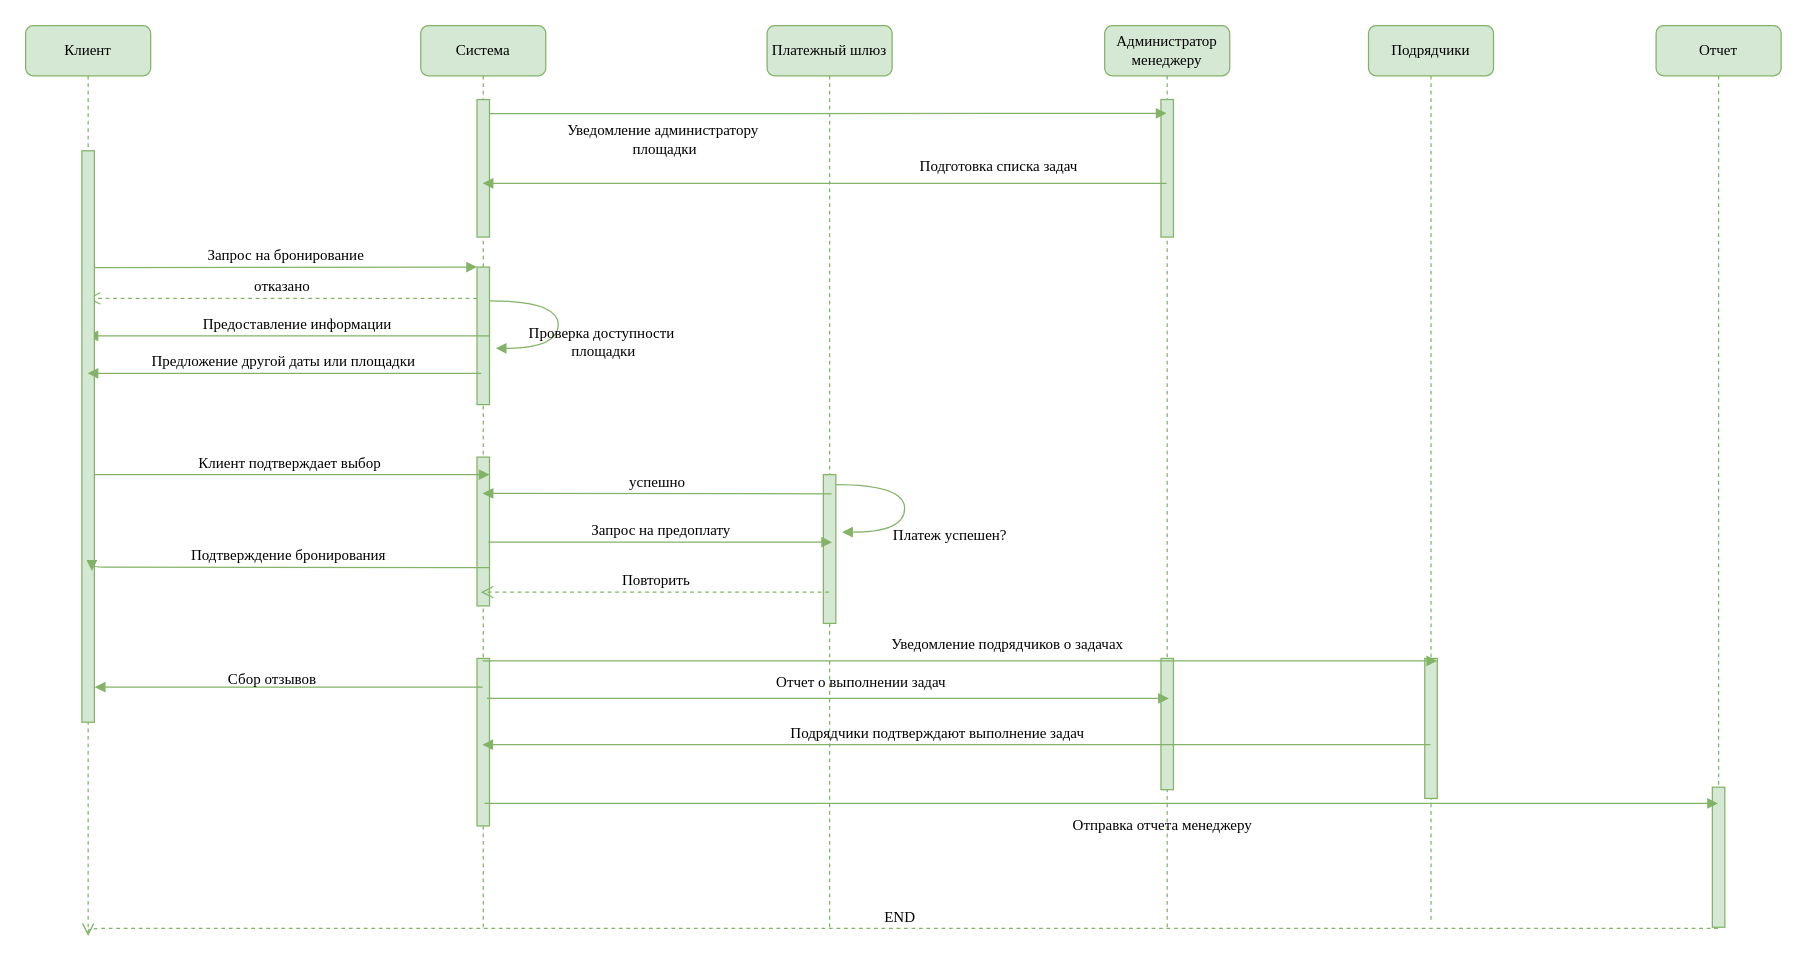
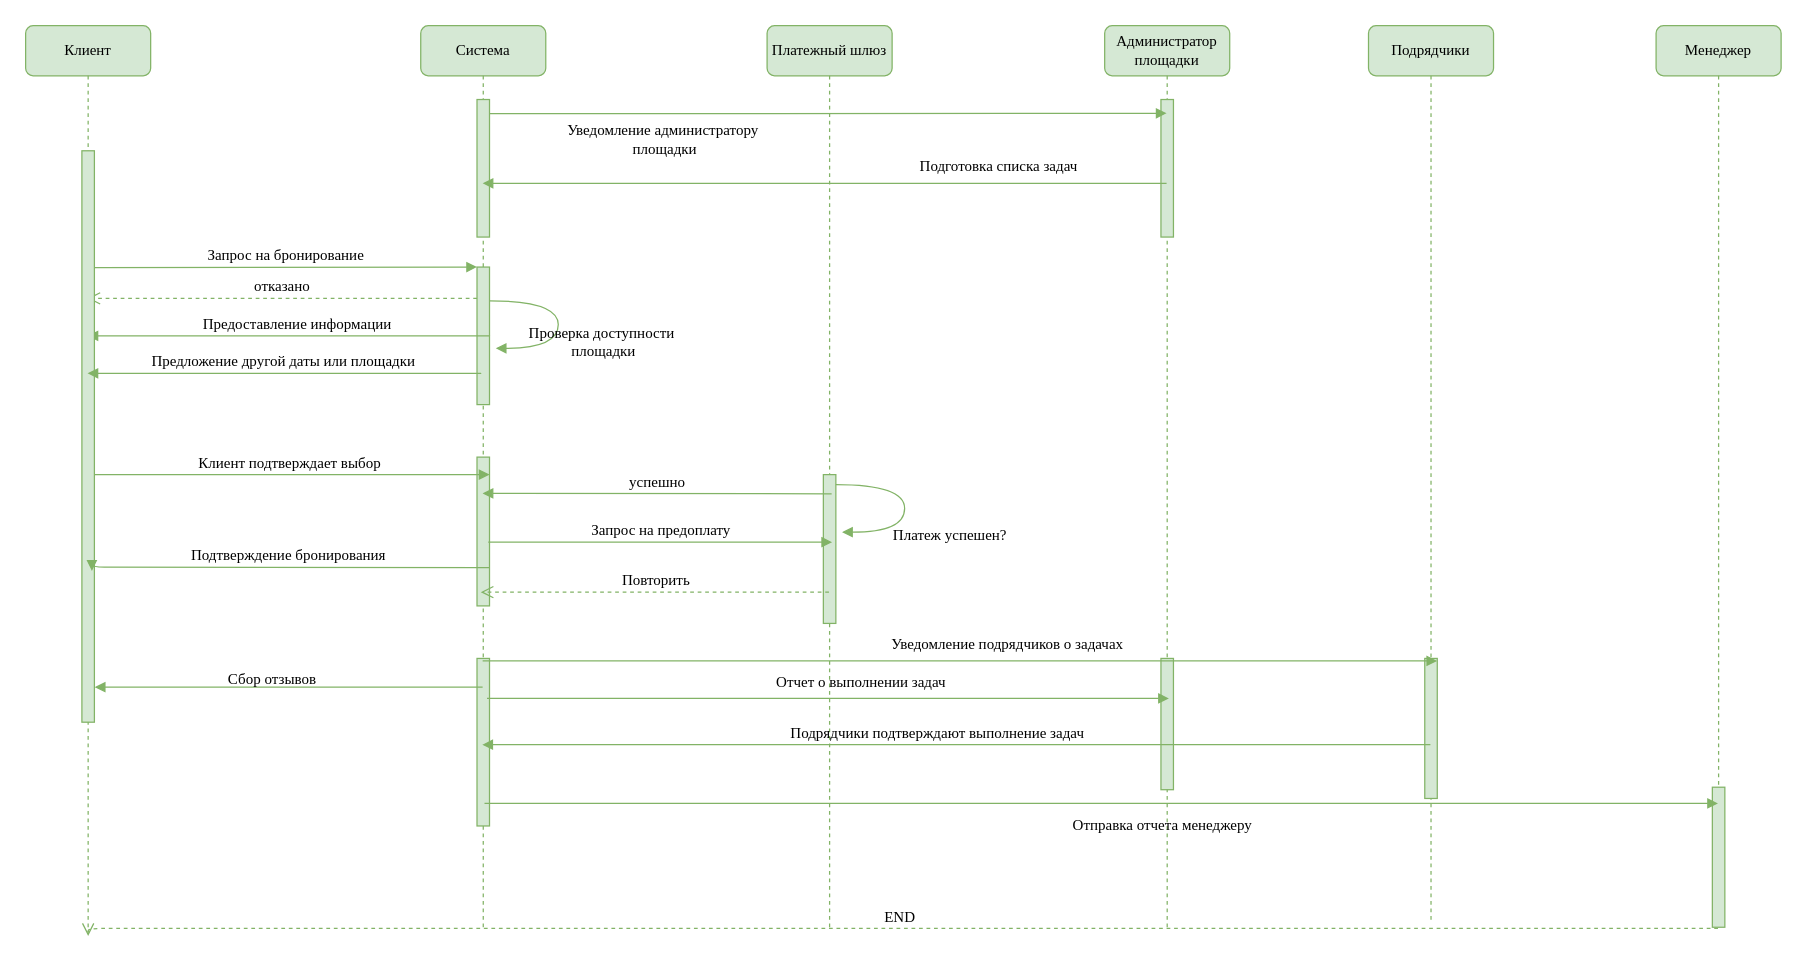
node "Администратор менеджеру": label "Администратор менеджеру" -> "Администратор площадки"
node "Отчет": label "Отчет" -> "Менеджер"
